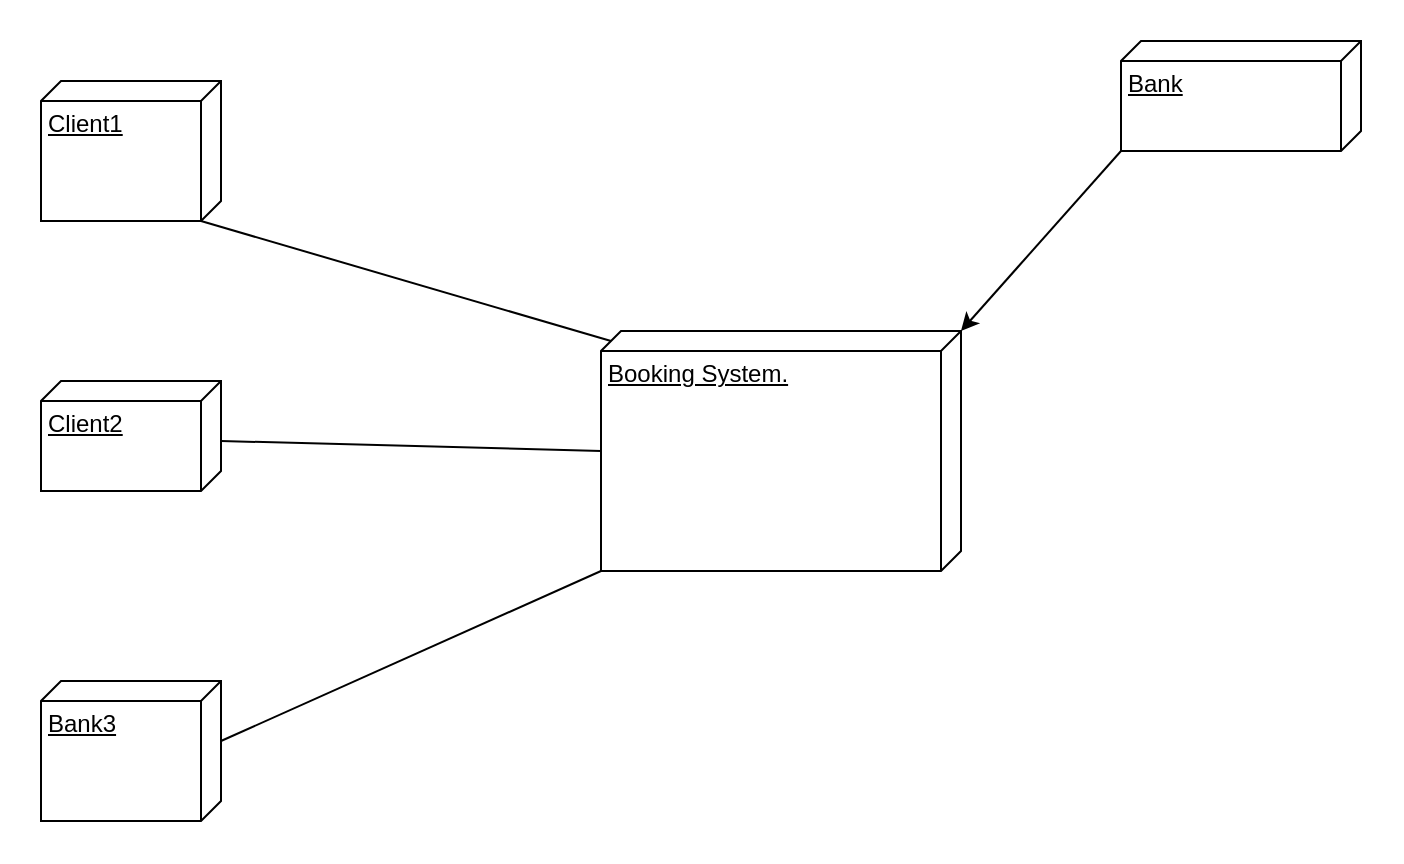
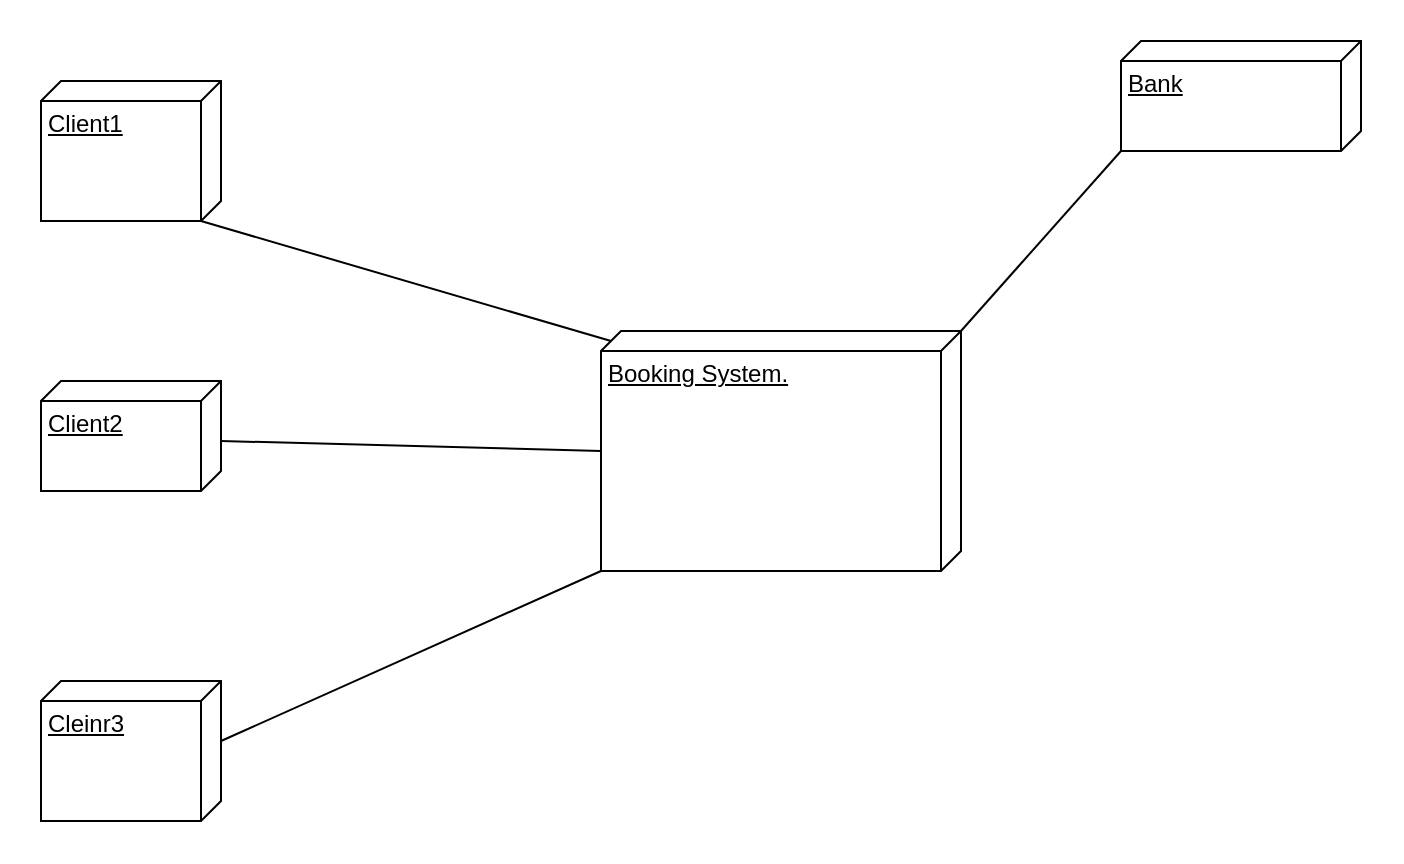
edge "Bank" -> "Booking System.": arrowhead classic -> none
node "Bank3": label "Bank3" -> "Cleinr3"
